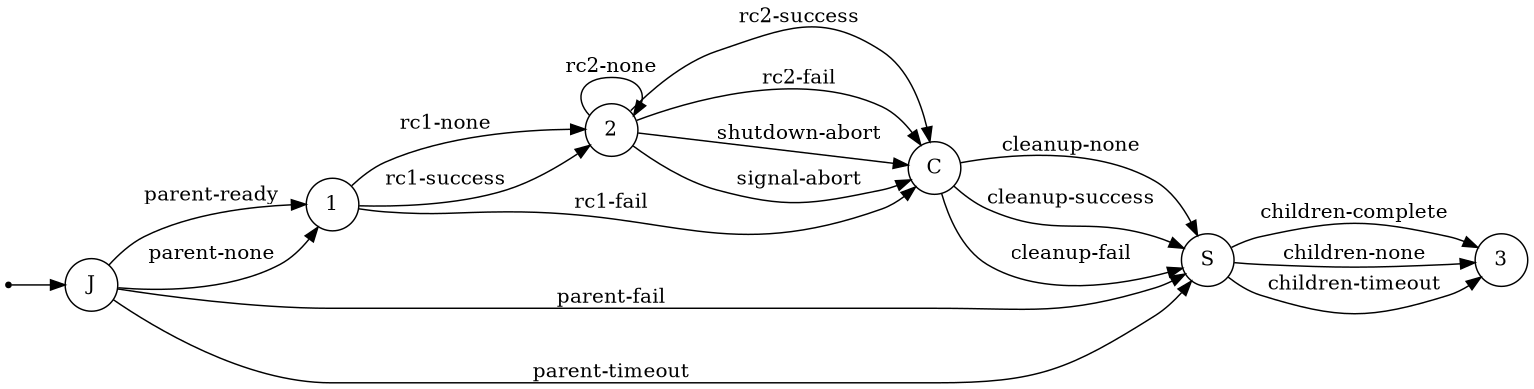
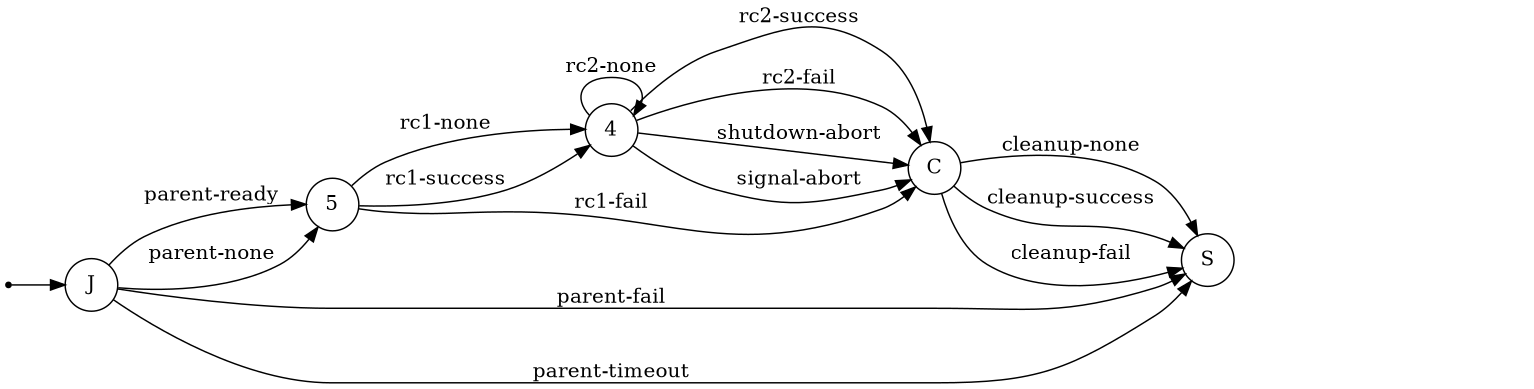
node "2": label "2" -> "4"
node "1": label "1" -> "5"
node "3": removed
